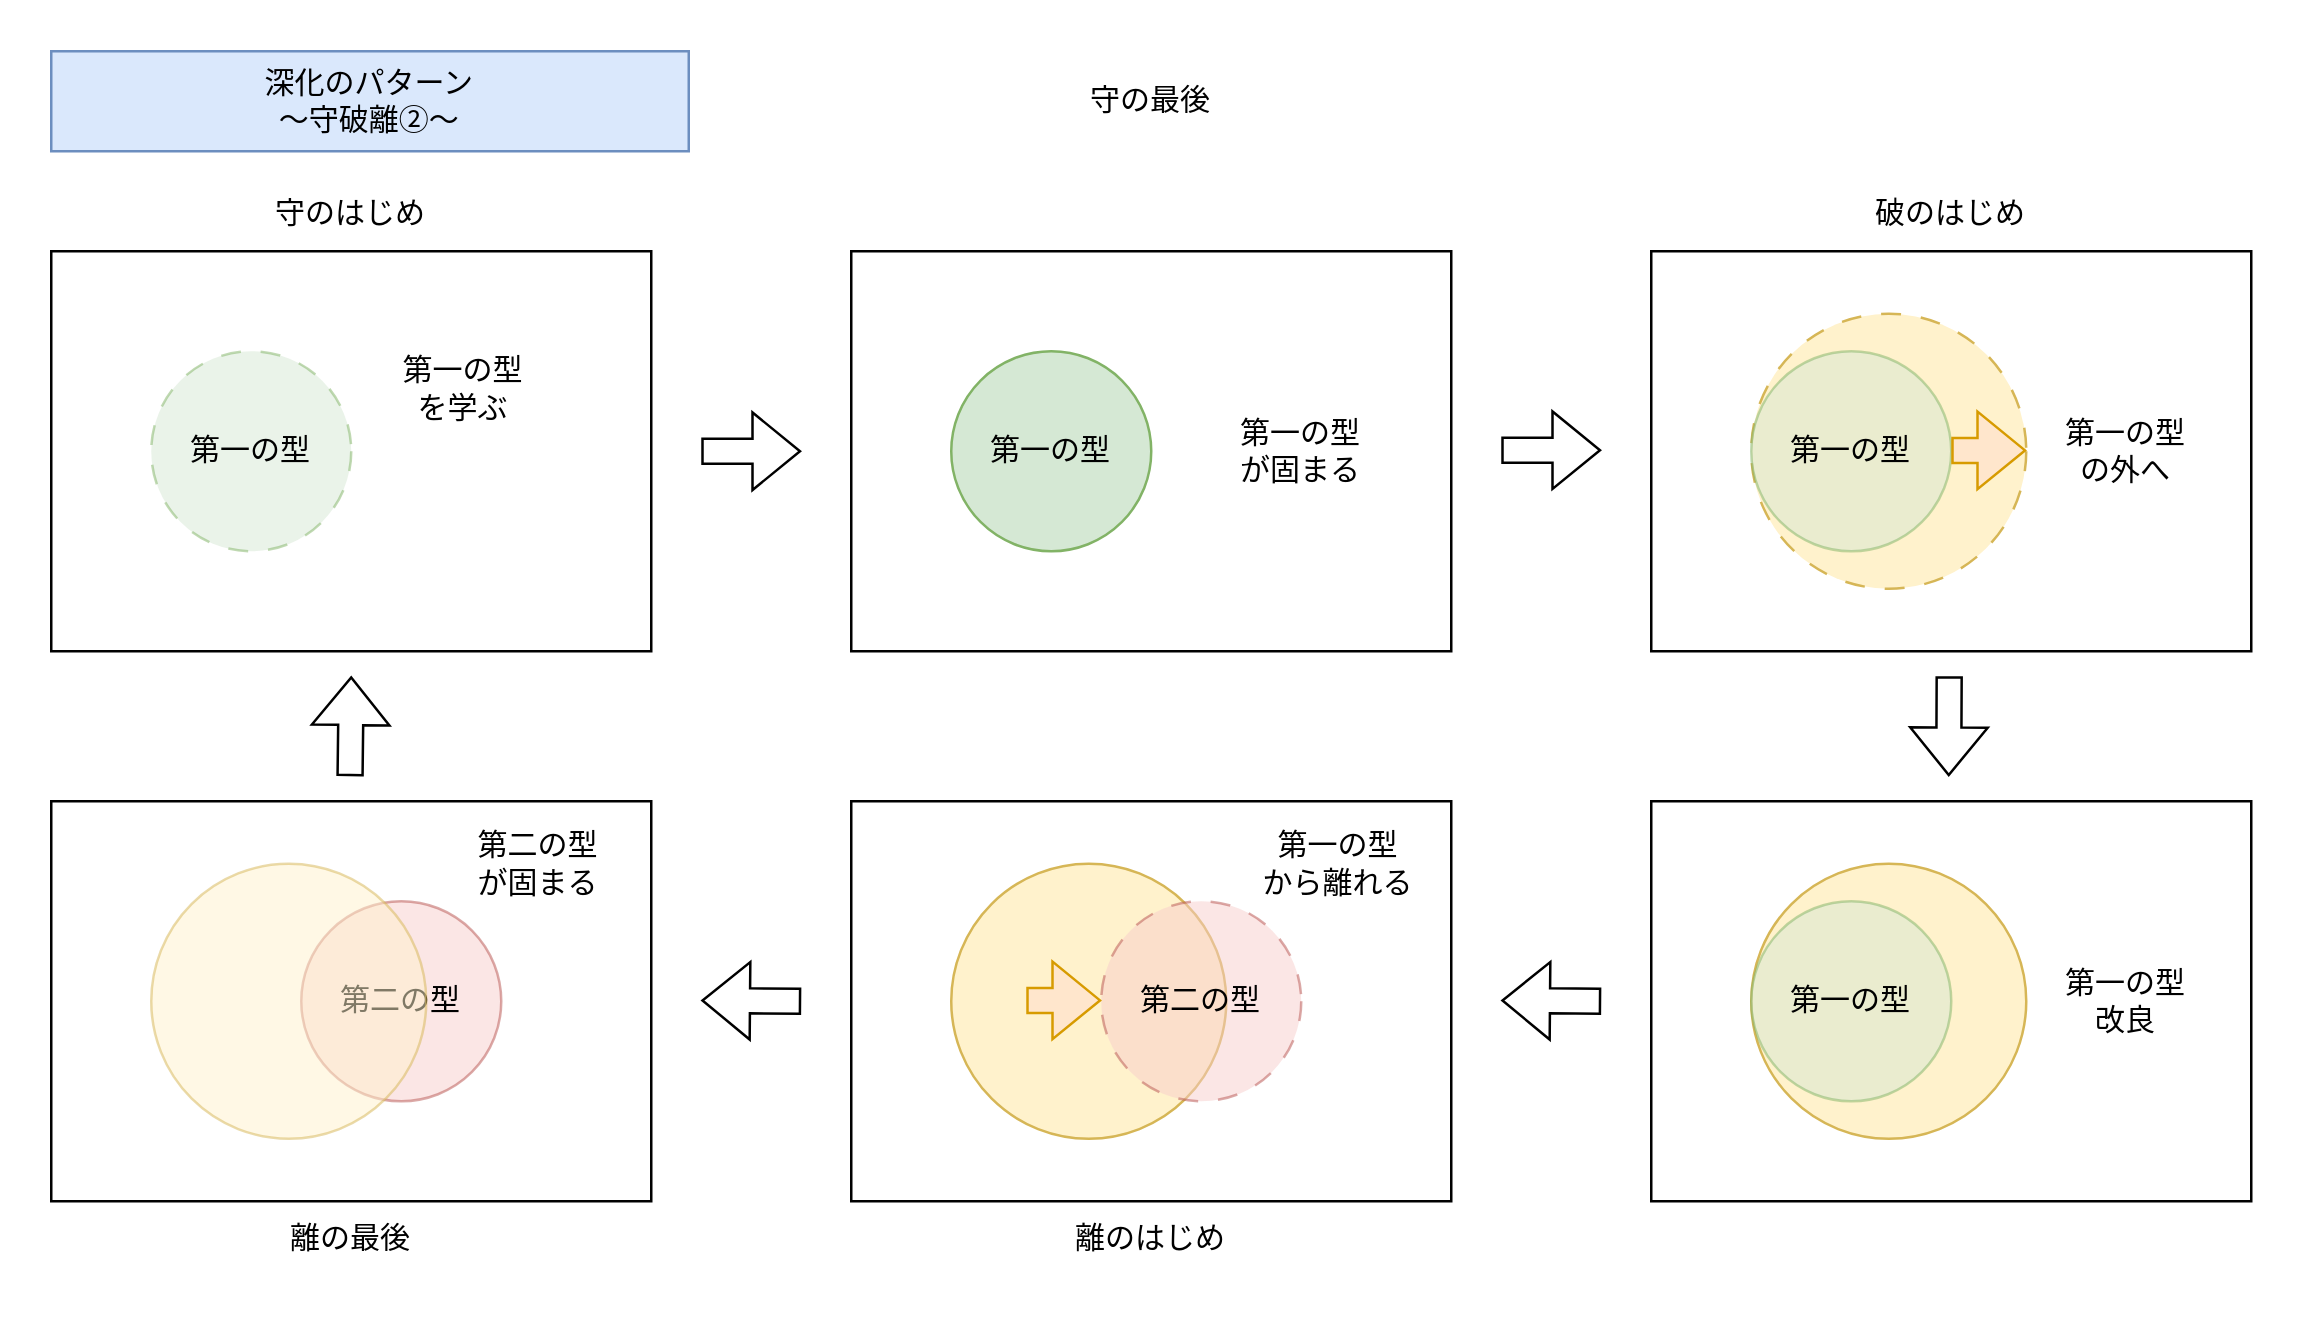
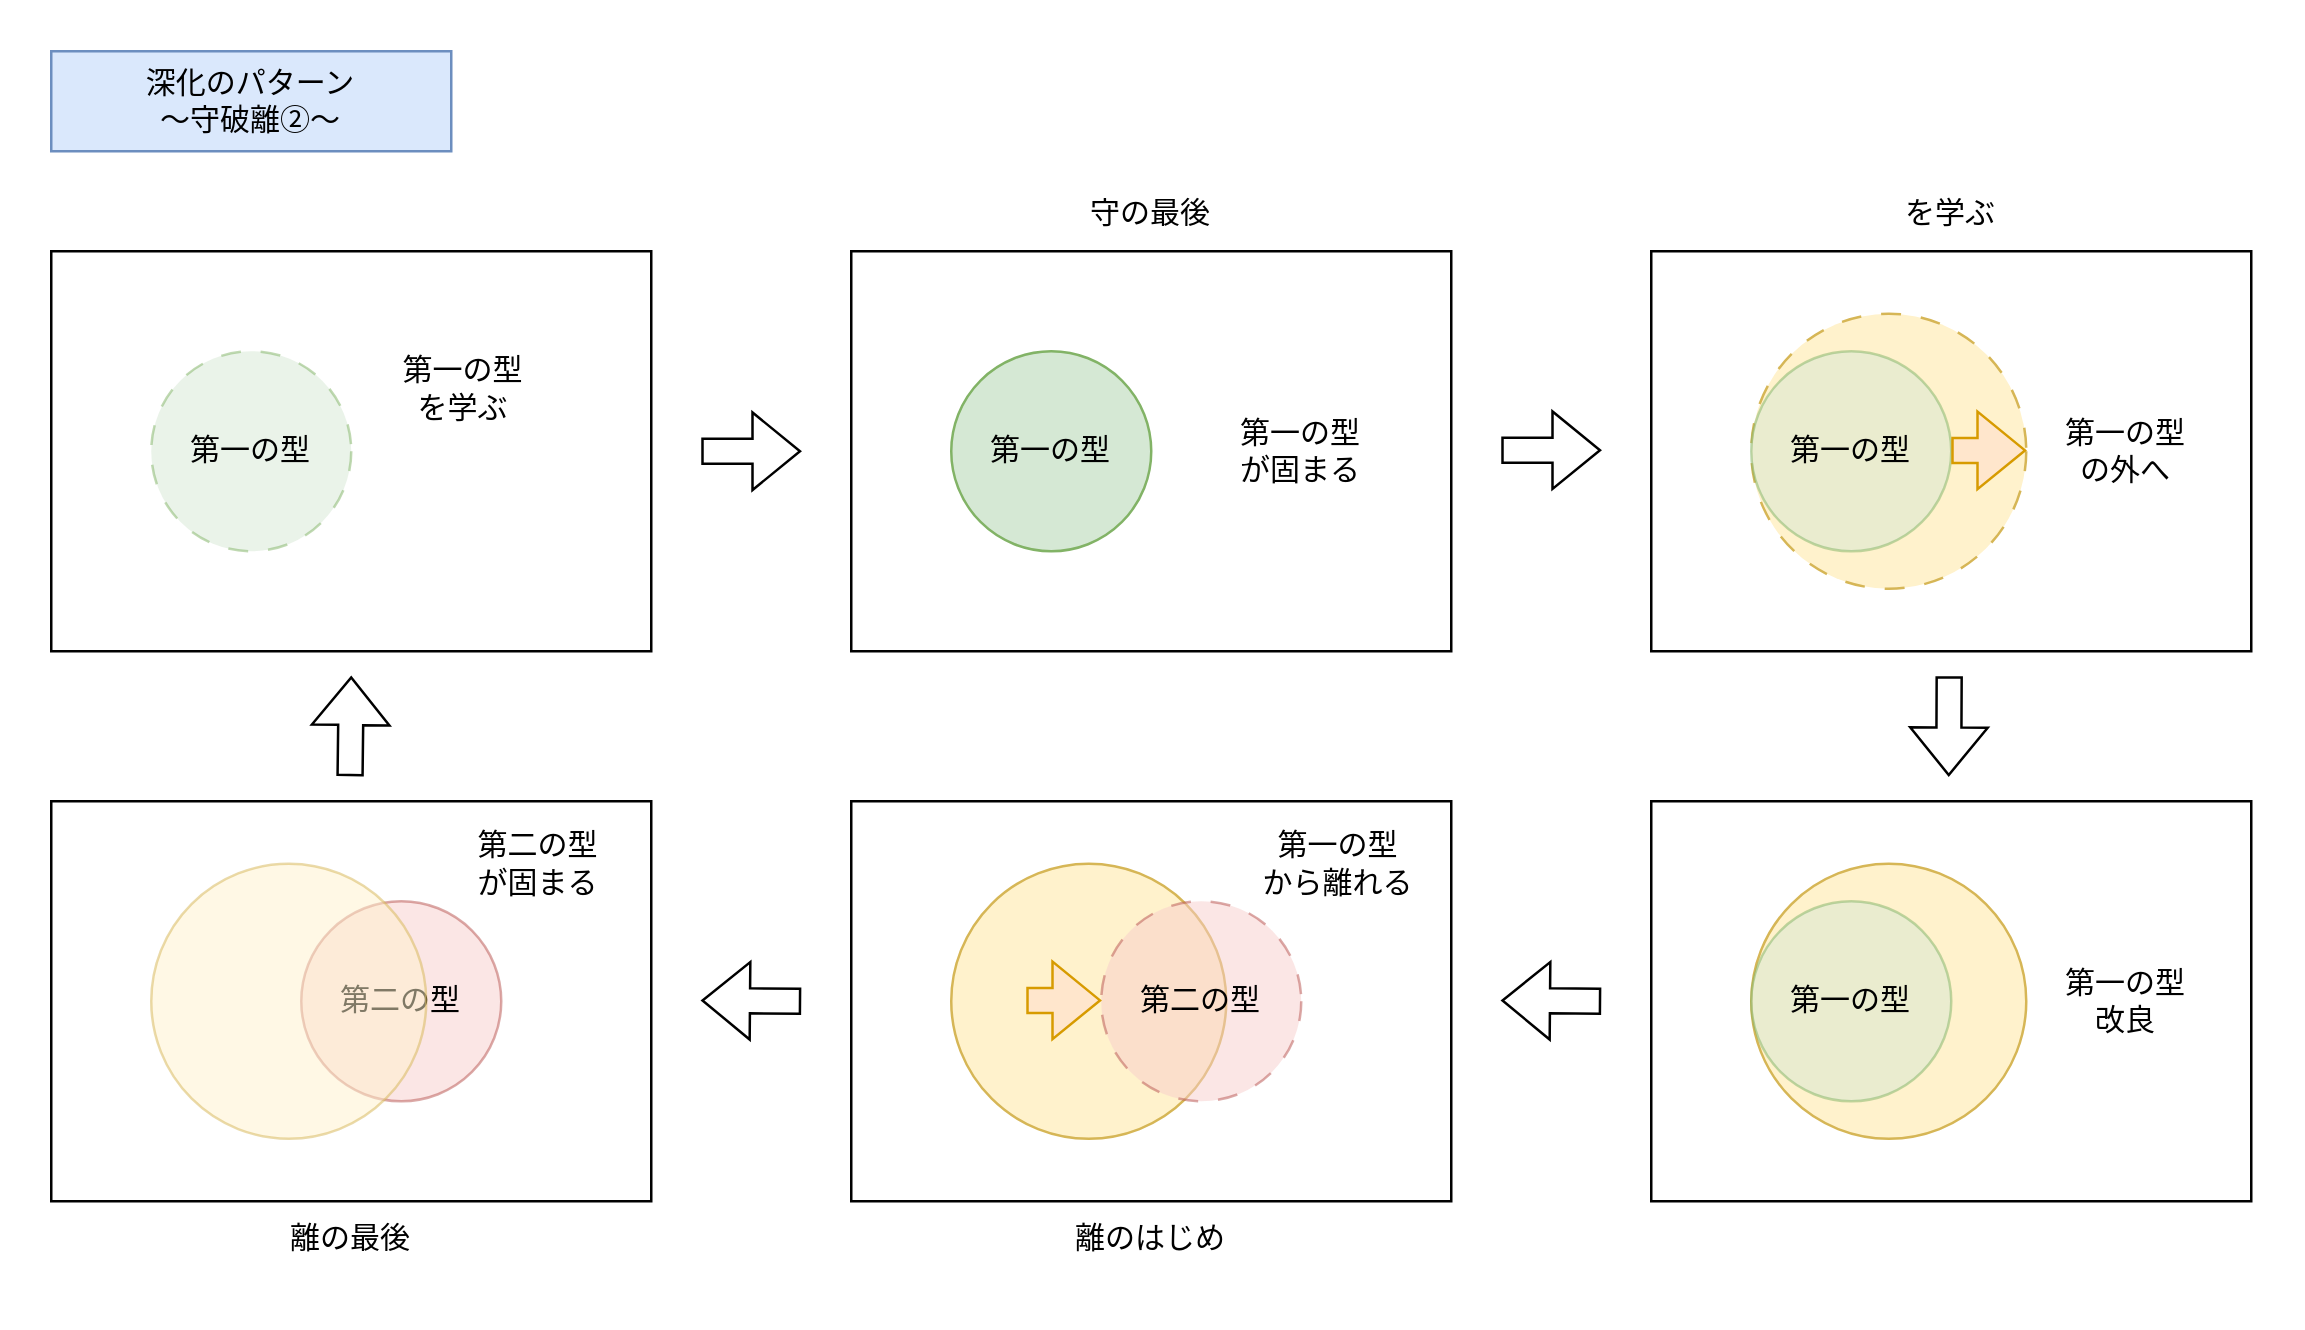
node "深化のパターン ～守破離➁～": size 638x100 -> 400x100
node "守の最後": moved (1151, 101) -> (1151, 214)
node "守のはじめ": removed
node "破のはじめ": label "破のはじめ" -> "を学ぶ"
